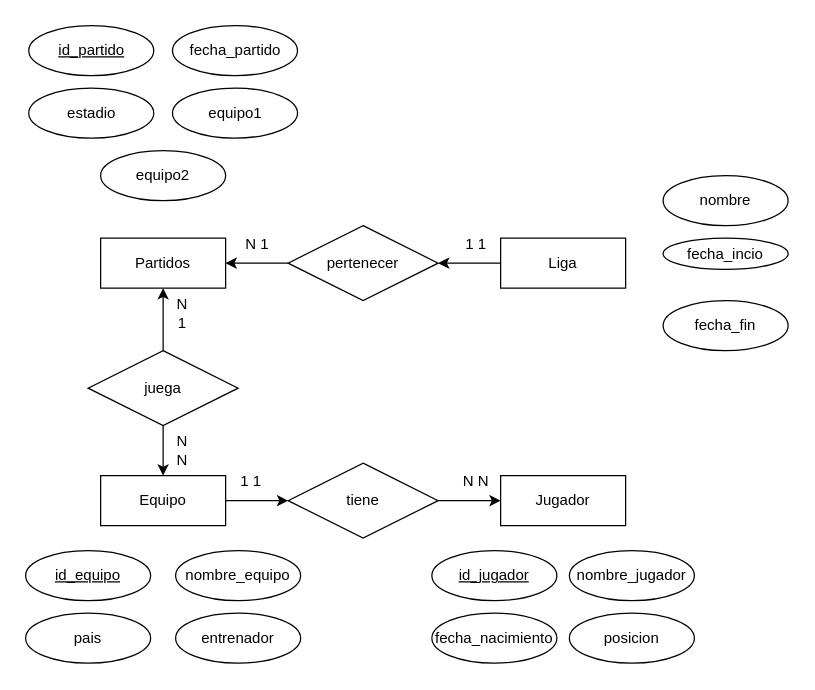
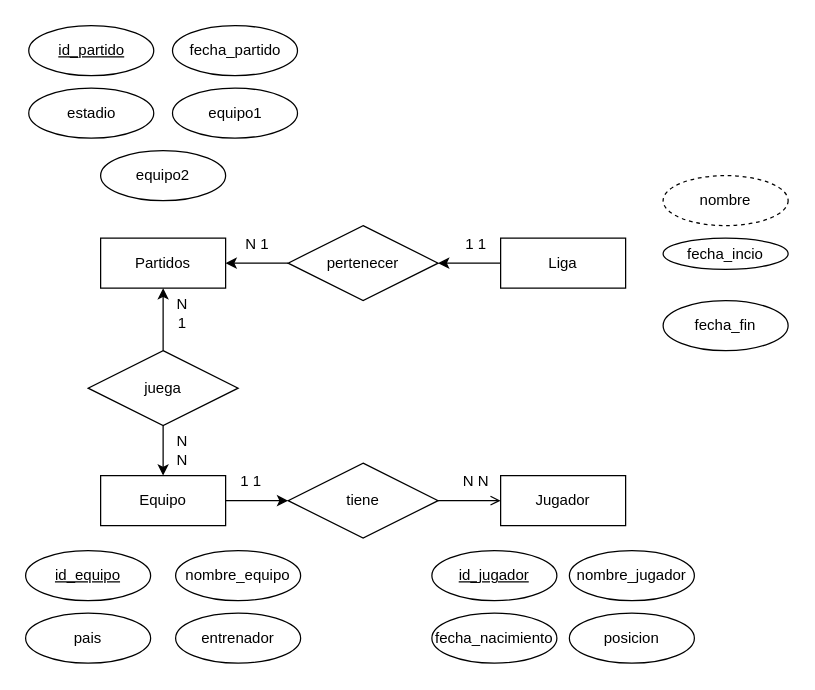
node "nombre": style solid -> dashed
edge "tiene" -> "Jugador": arrowhead classic -> open
